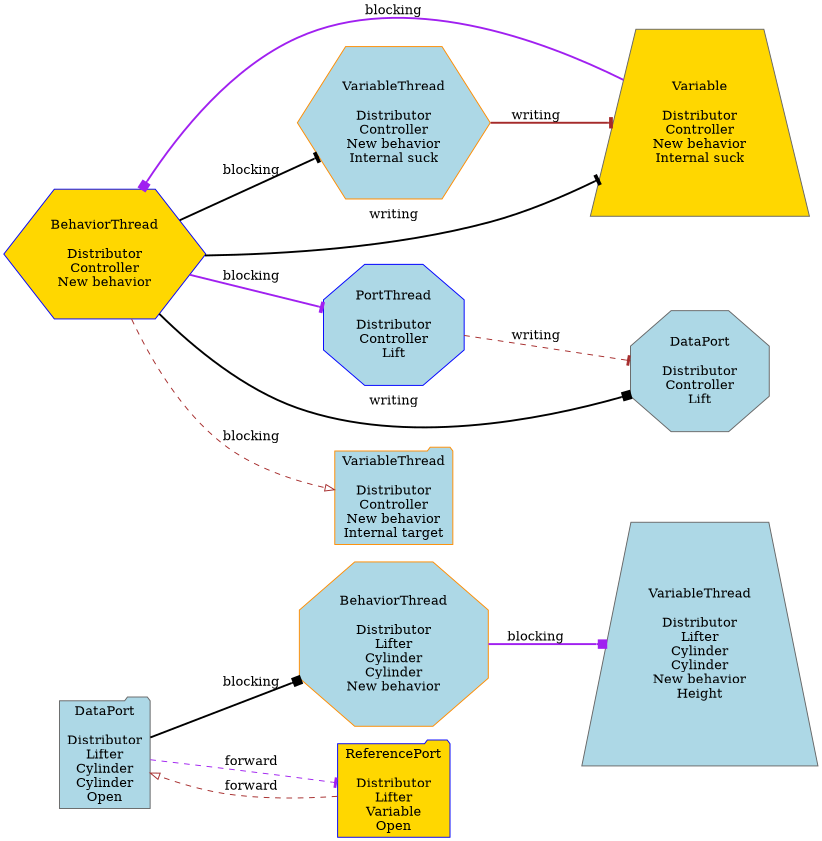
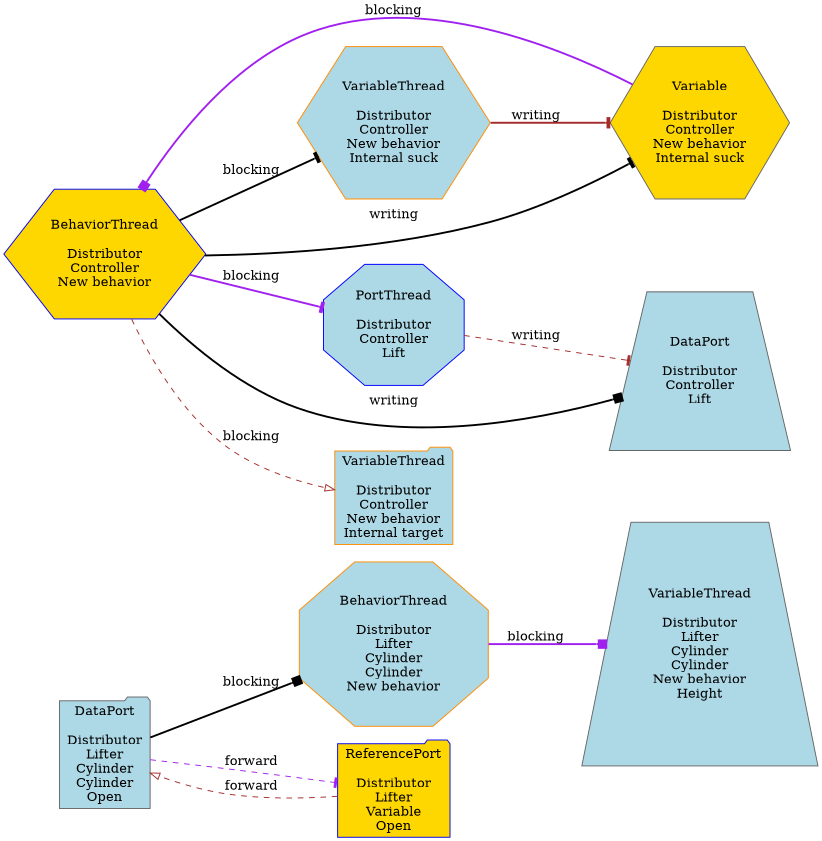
node "Variable Distributor Controller New behavior Internal suck": shape trapezium -> hexagon
node "DataPort Distributor Controller Lift": shape octagon -> trapezium
